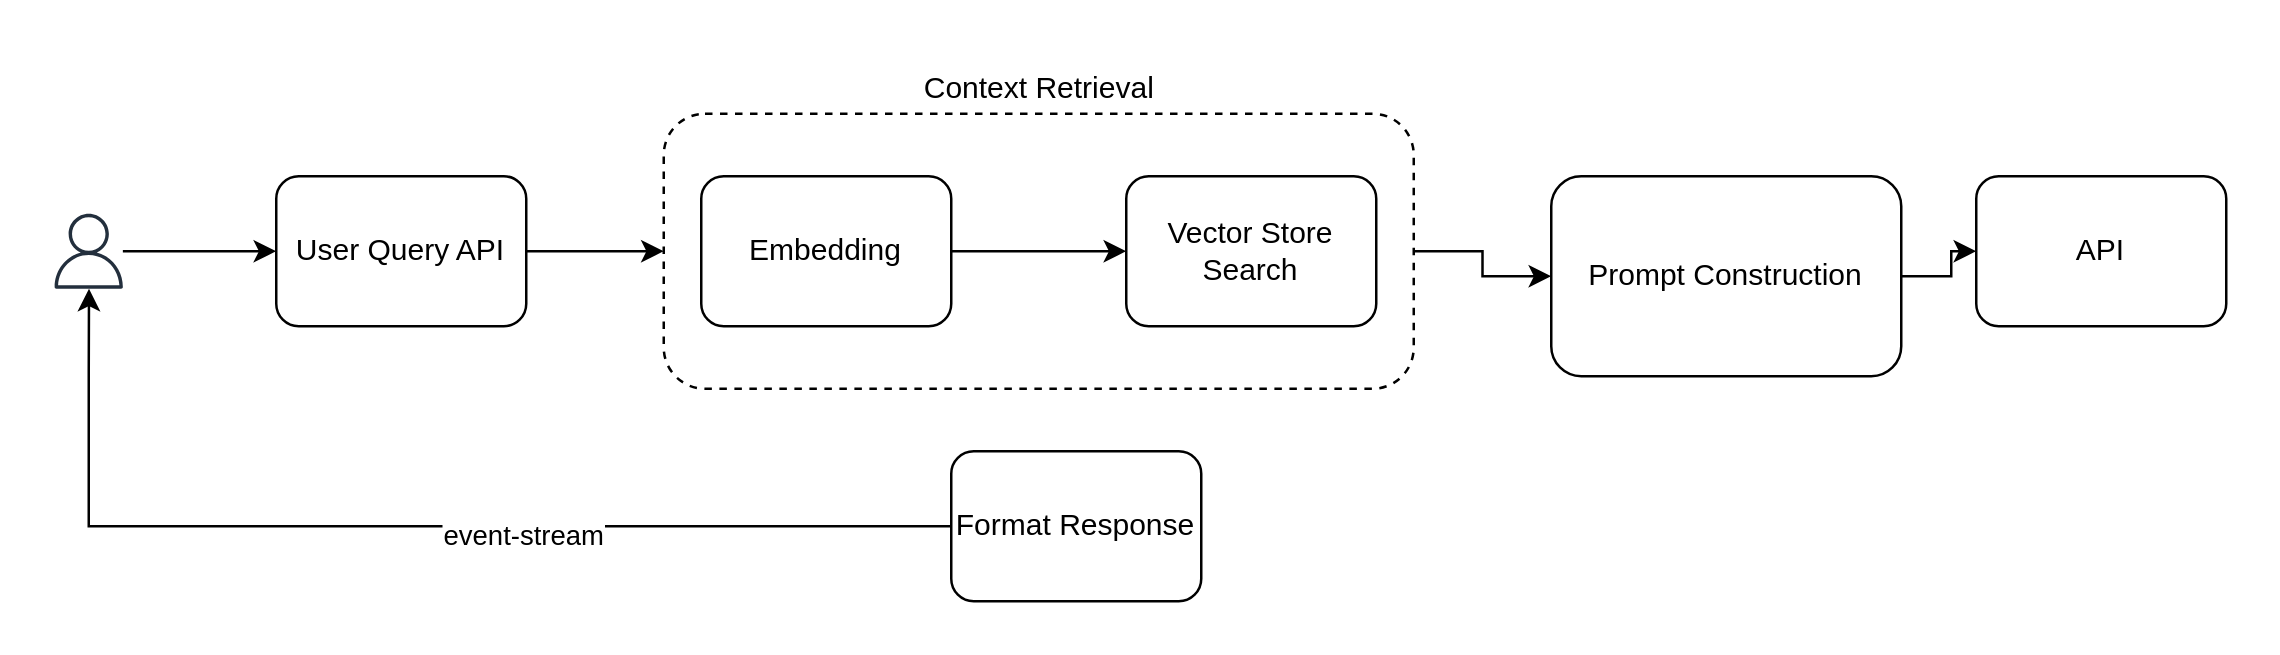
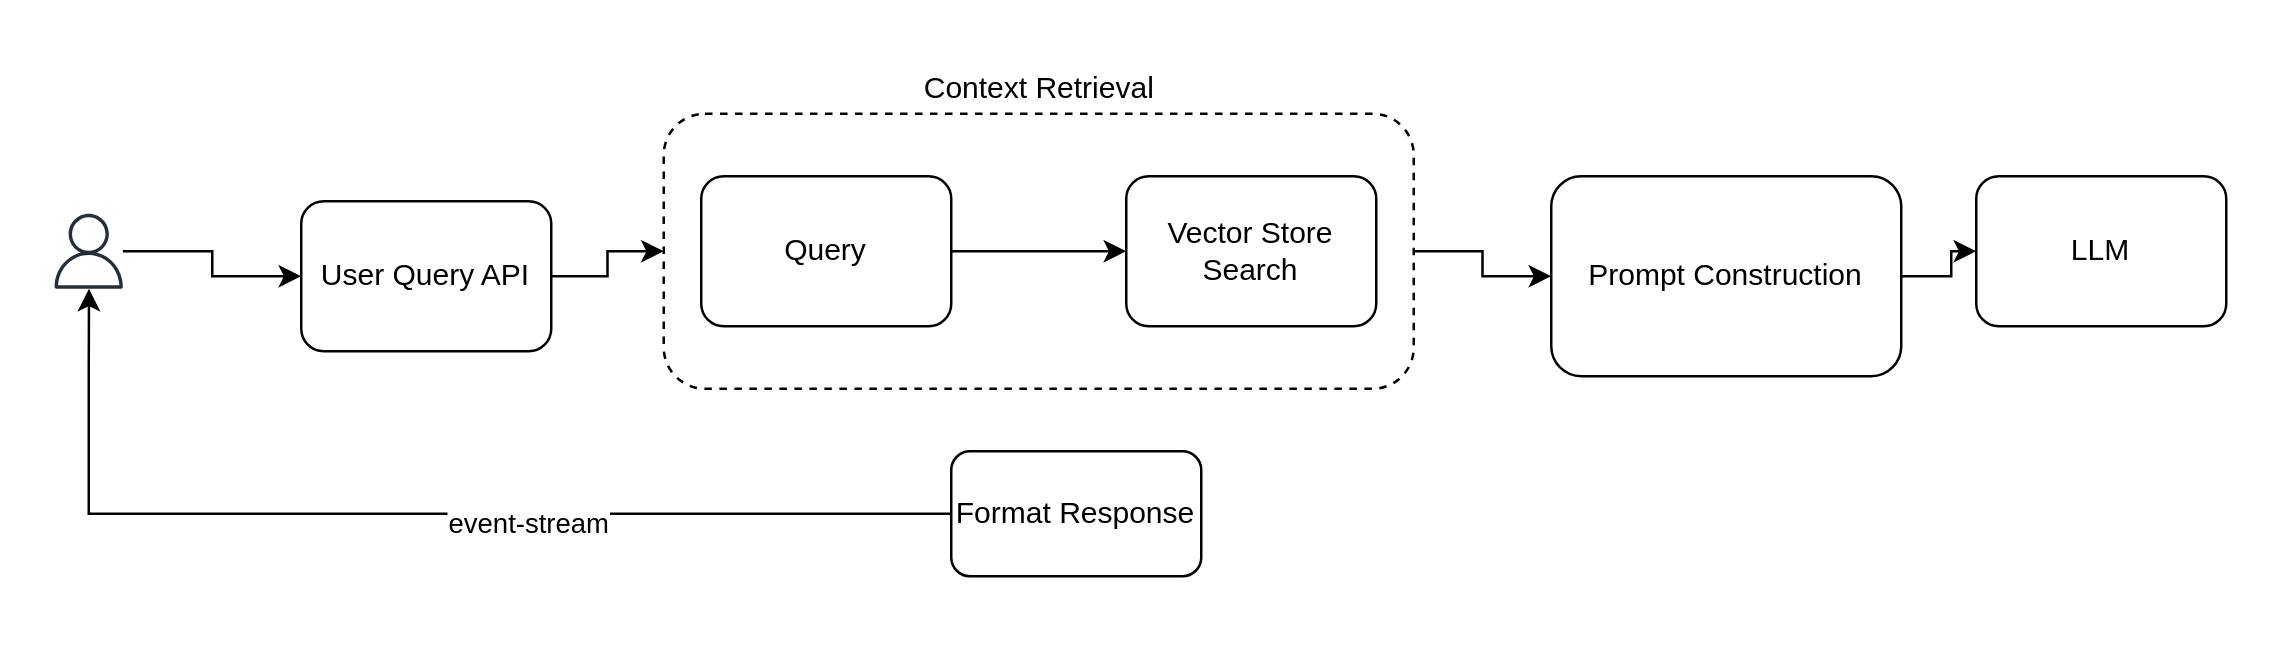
node "User Query API": moved (401, 251) -> (426, 276)
node "Embedding": label "Embedding" -> "Query"
node "API": label "API" -> "LLM"
node "Format Response": size 250x150 -> 250x125
